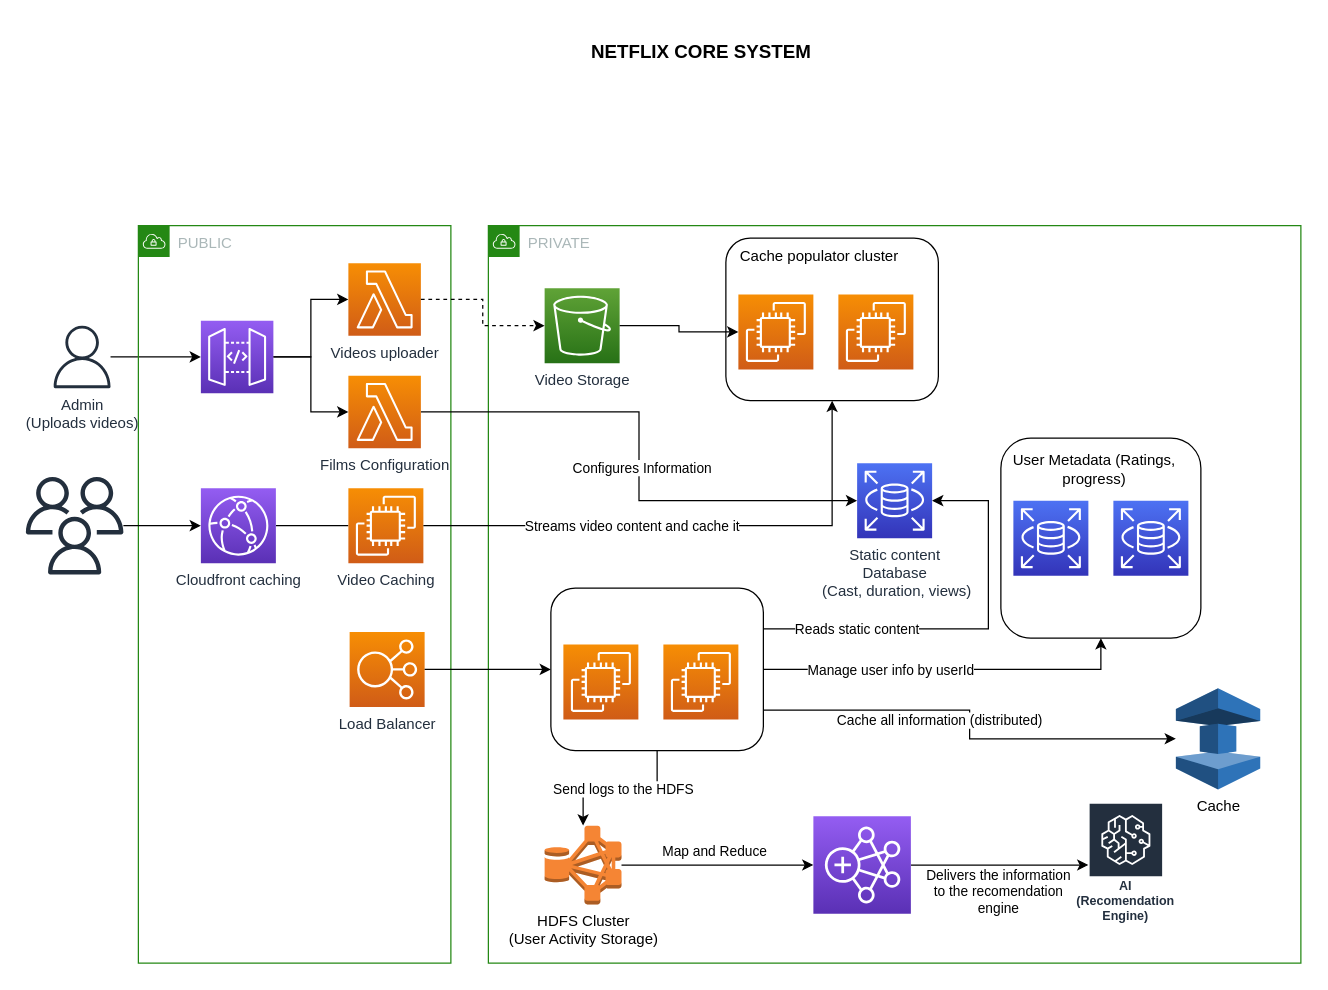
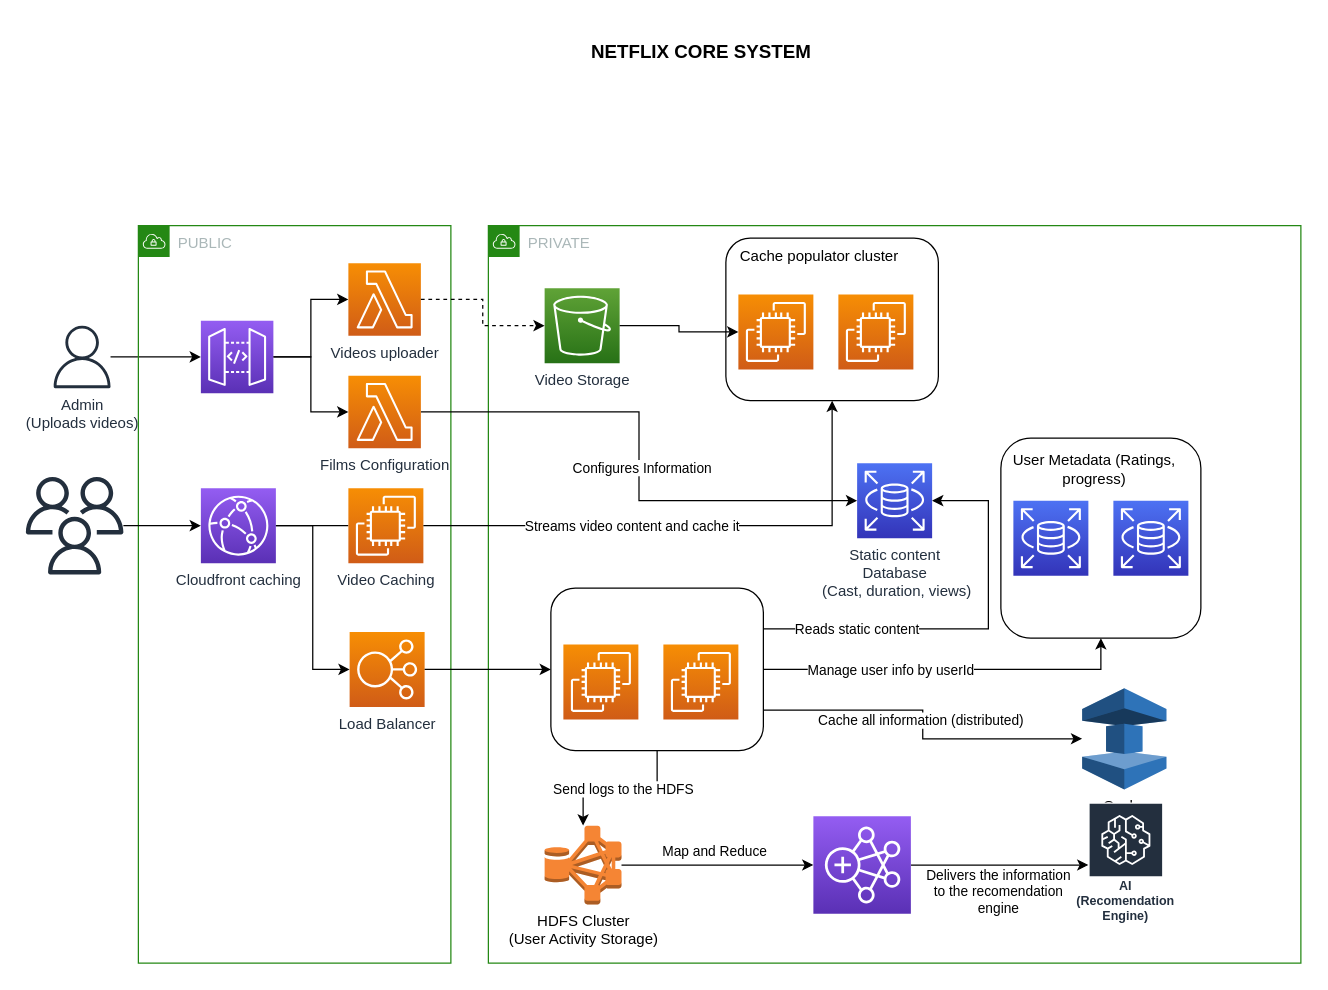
edge "Cloudfront caching" -> "Load Balancer": added
node "Cache": moved (1218, 739) -> (1124, 739)
